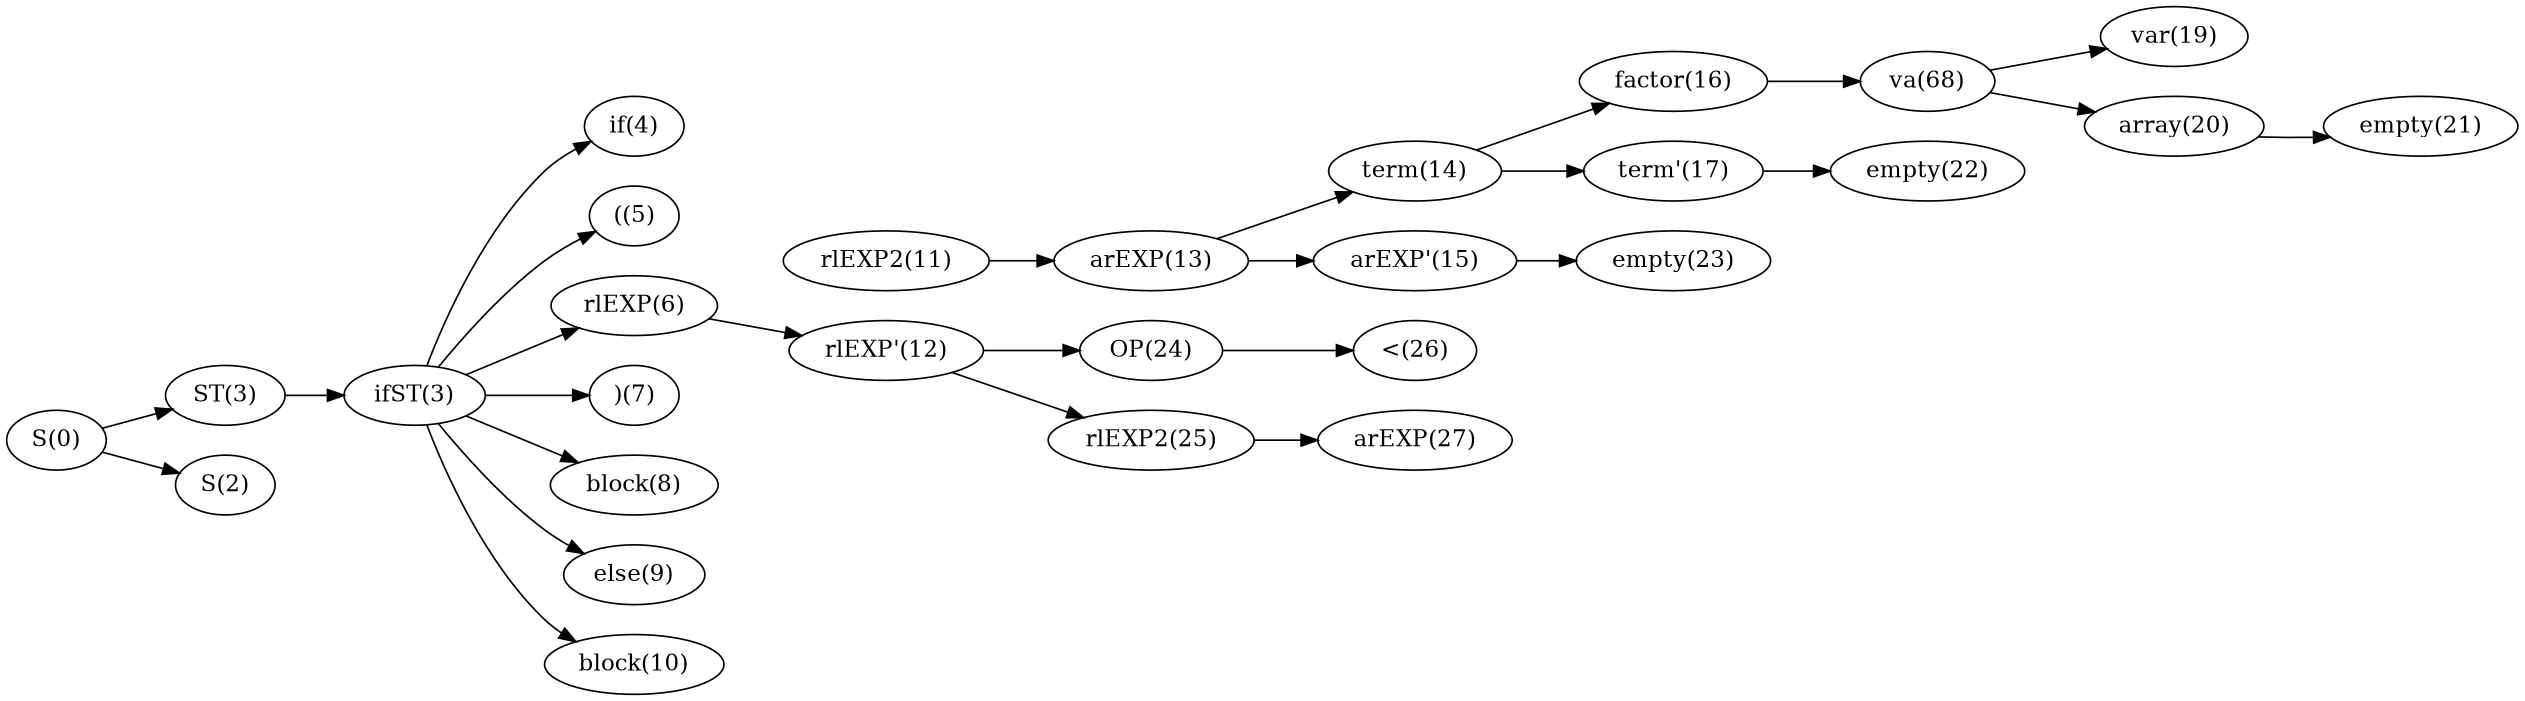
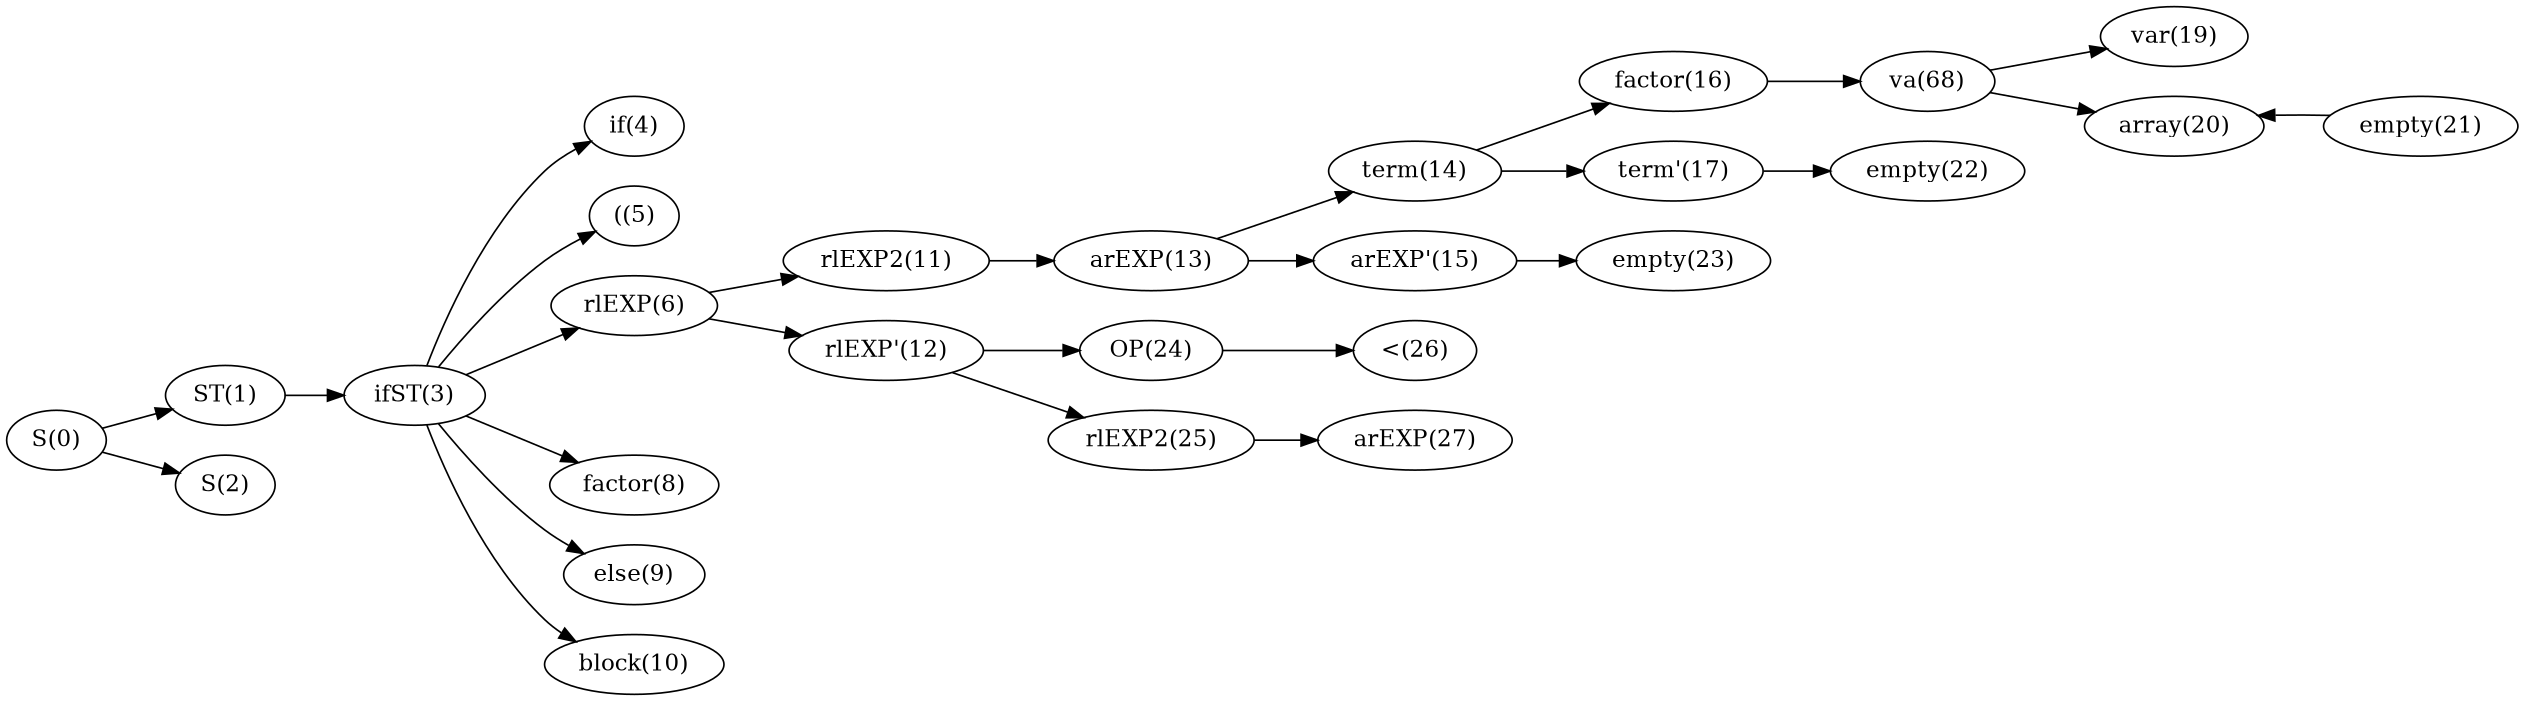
edge "array(20)" -> "empty(21)": reversed
edge "rlEXP(6)" -> "rlEXP2(11)": added
node "ST(3)": label "ST(3)" -> "ST(1)"
node ")(7)": removed
node "block(8)": label "block(8)" -> "factor(8)"
